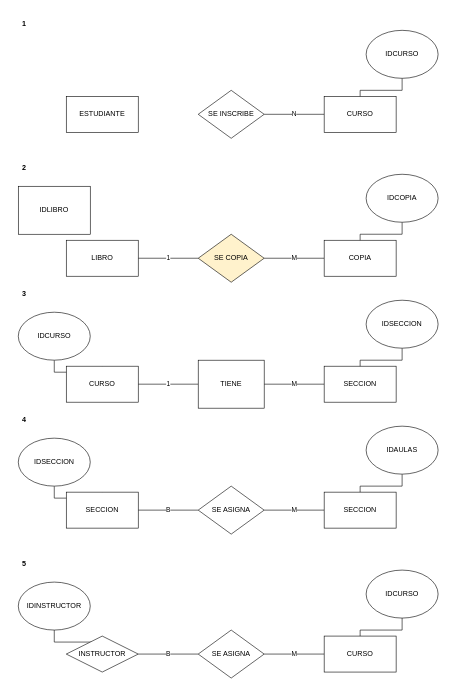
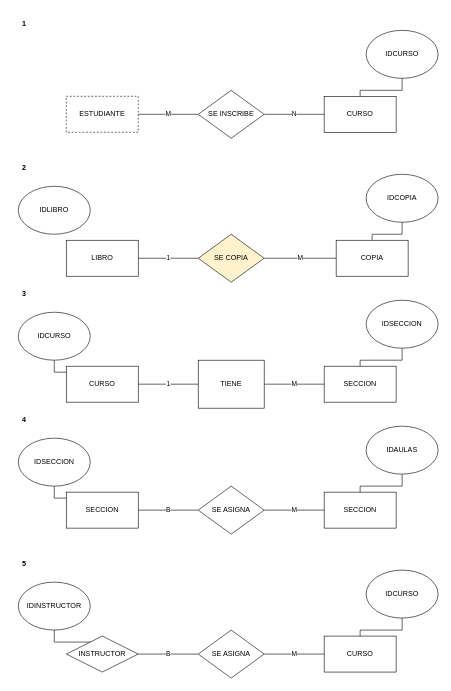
node "ESTUDIANTE": style solid -> dashed
edge "ESTUDIANTE" -- "SE INSCRIBE": added, label "M"
node "IDLIBRO": shape rectangle -> ellipse
node "COPIA": moved (360, 258) -> (372, 258)
